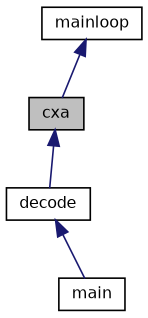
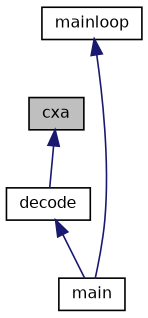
edge "cxa" -> "mainloop": now "main" -> "mainloop"
